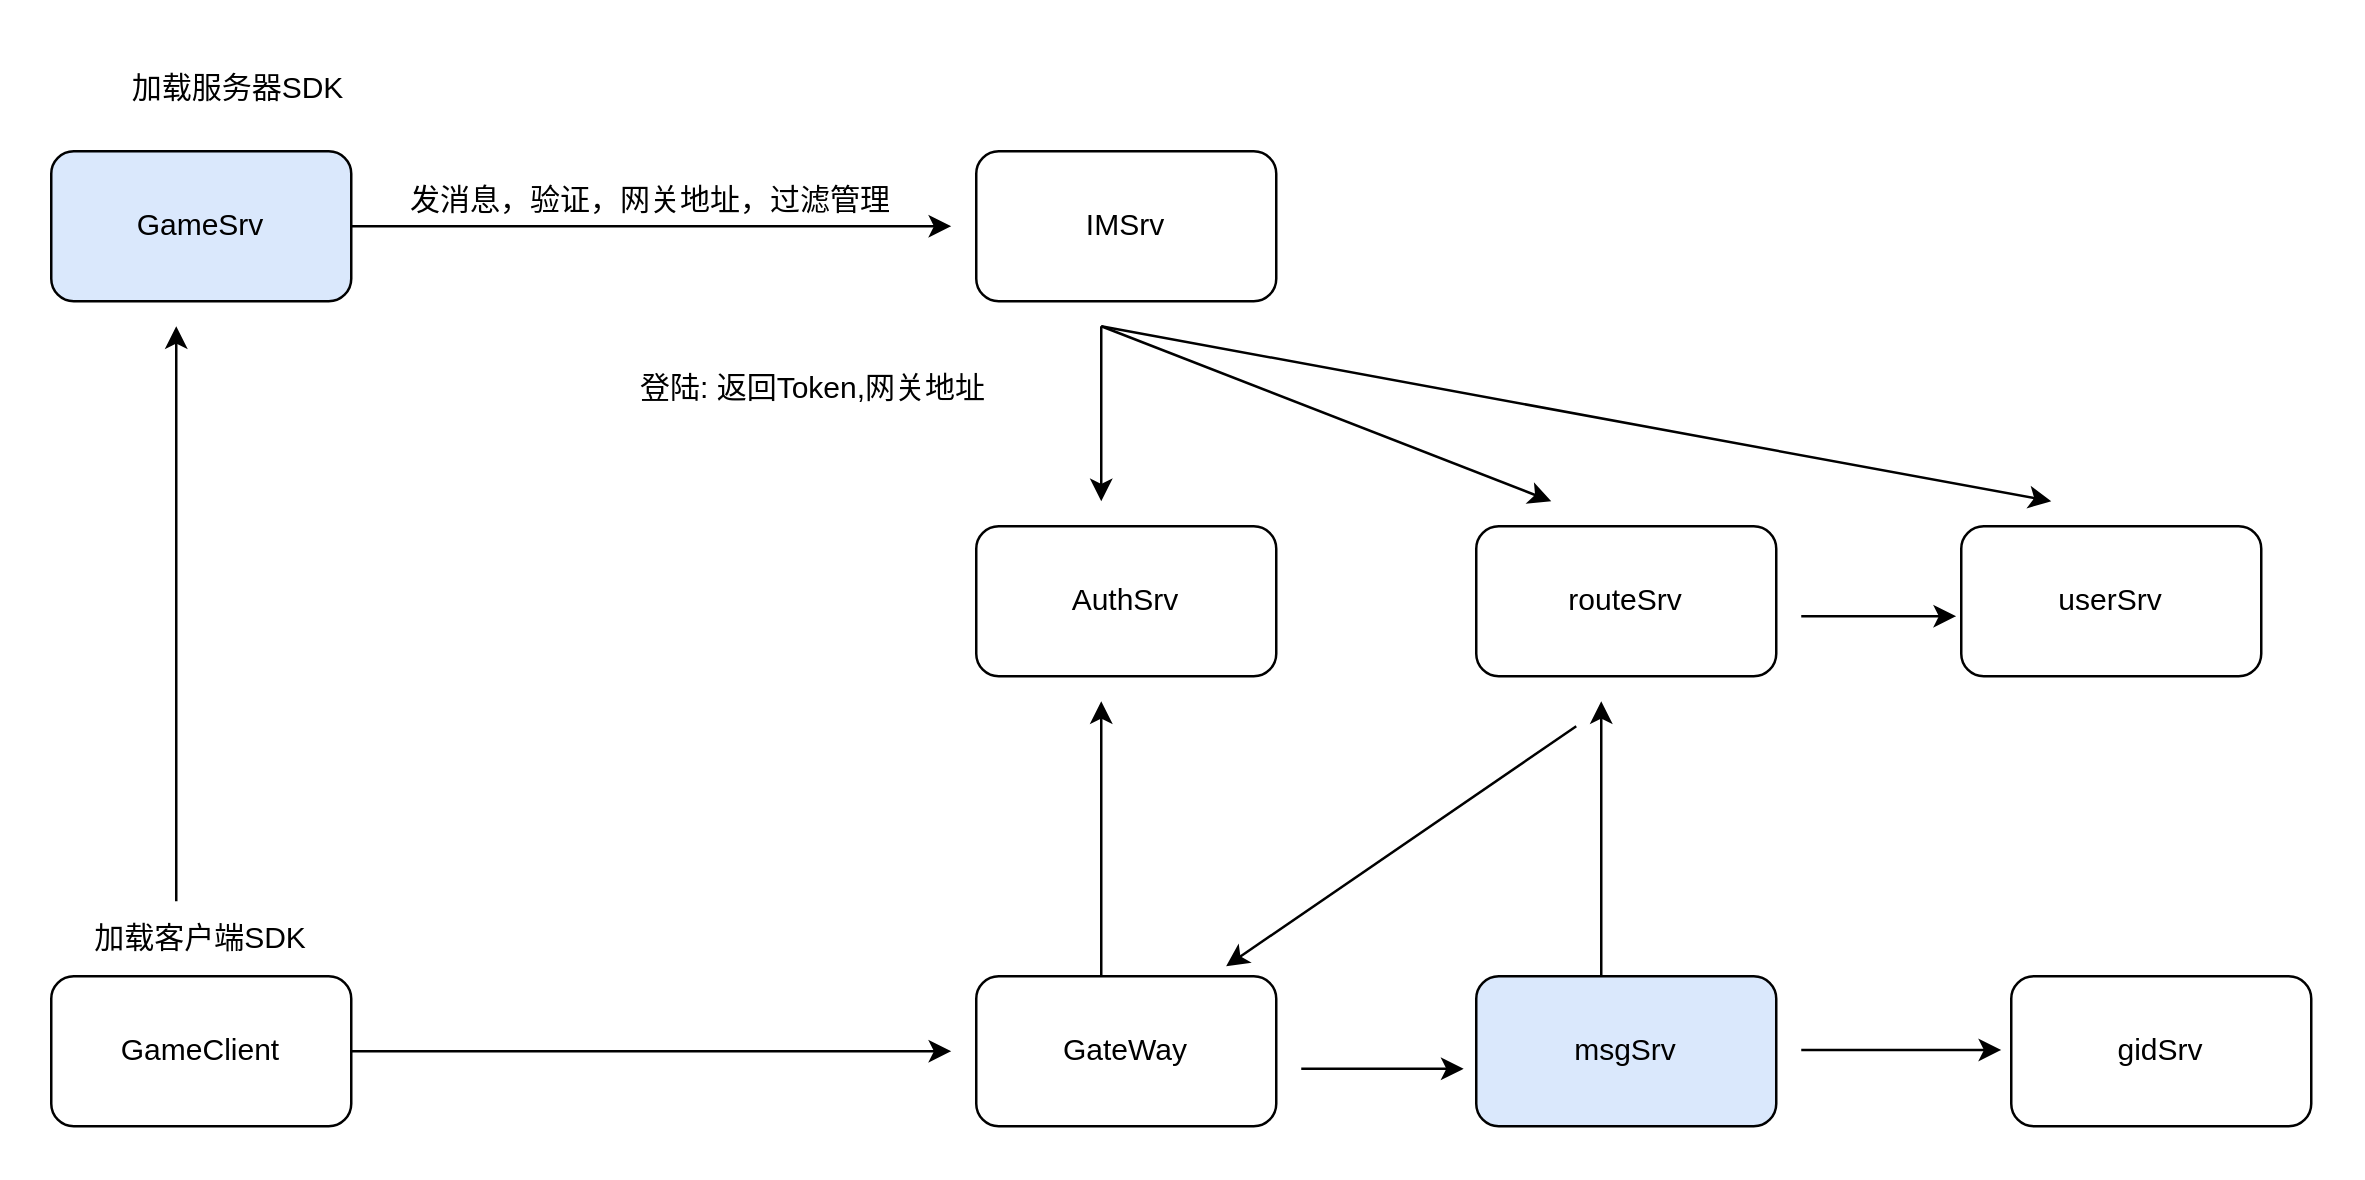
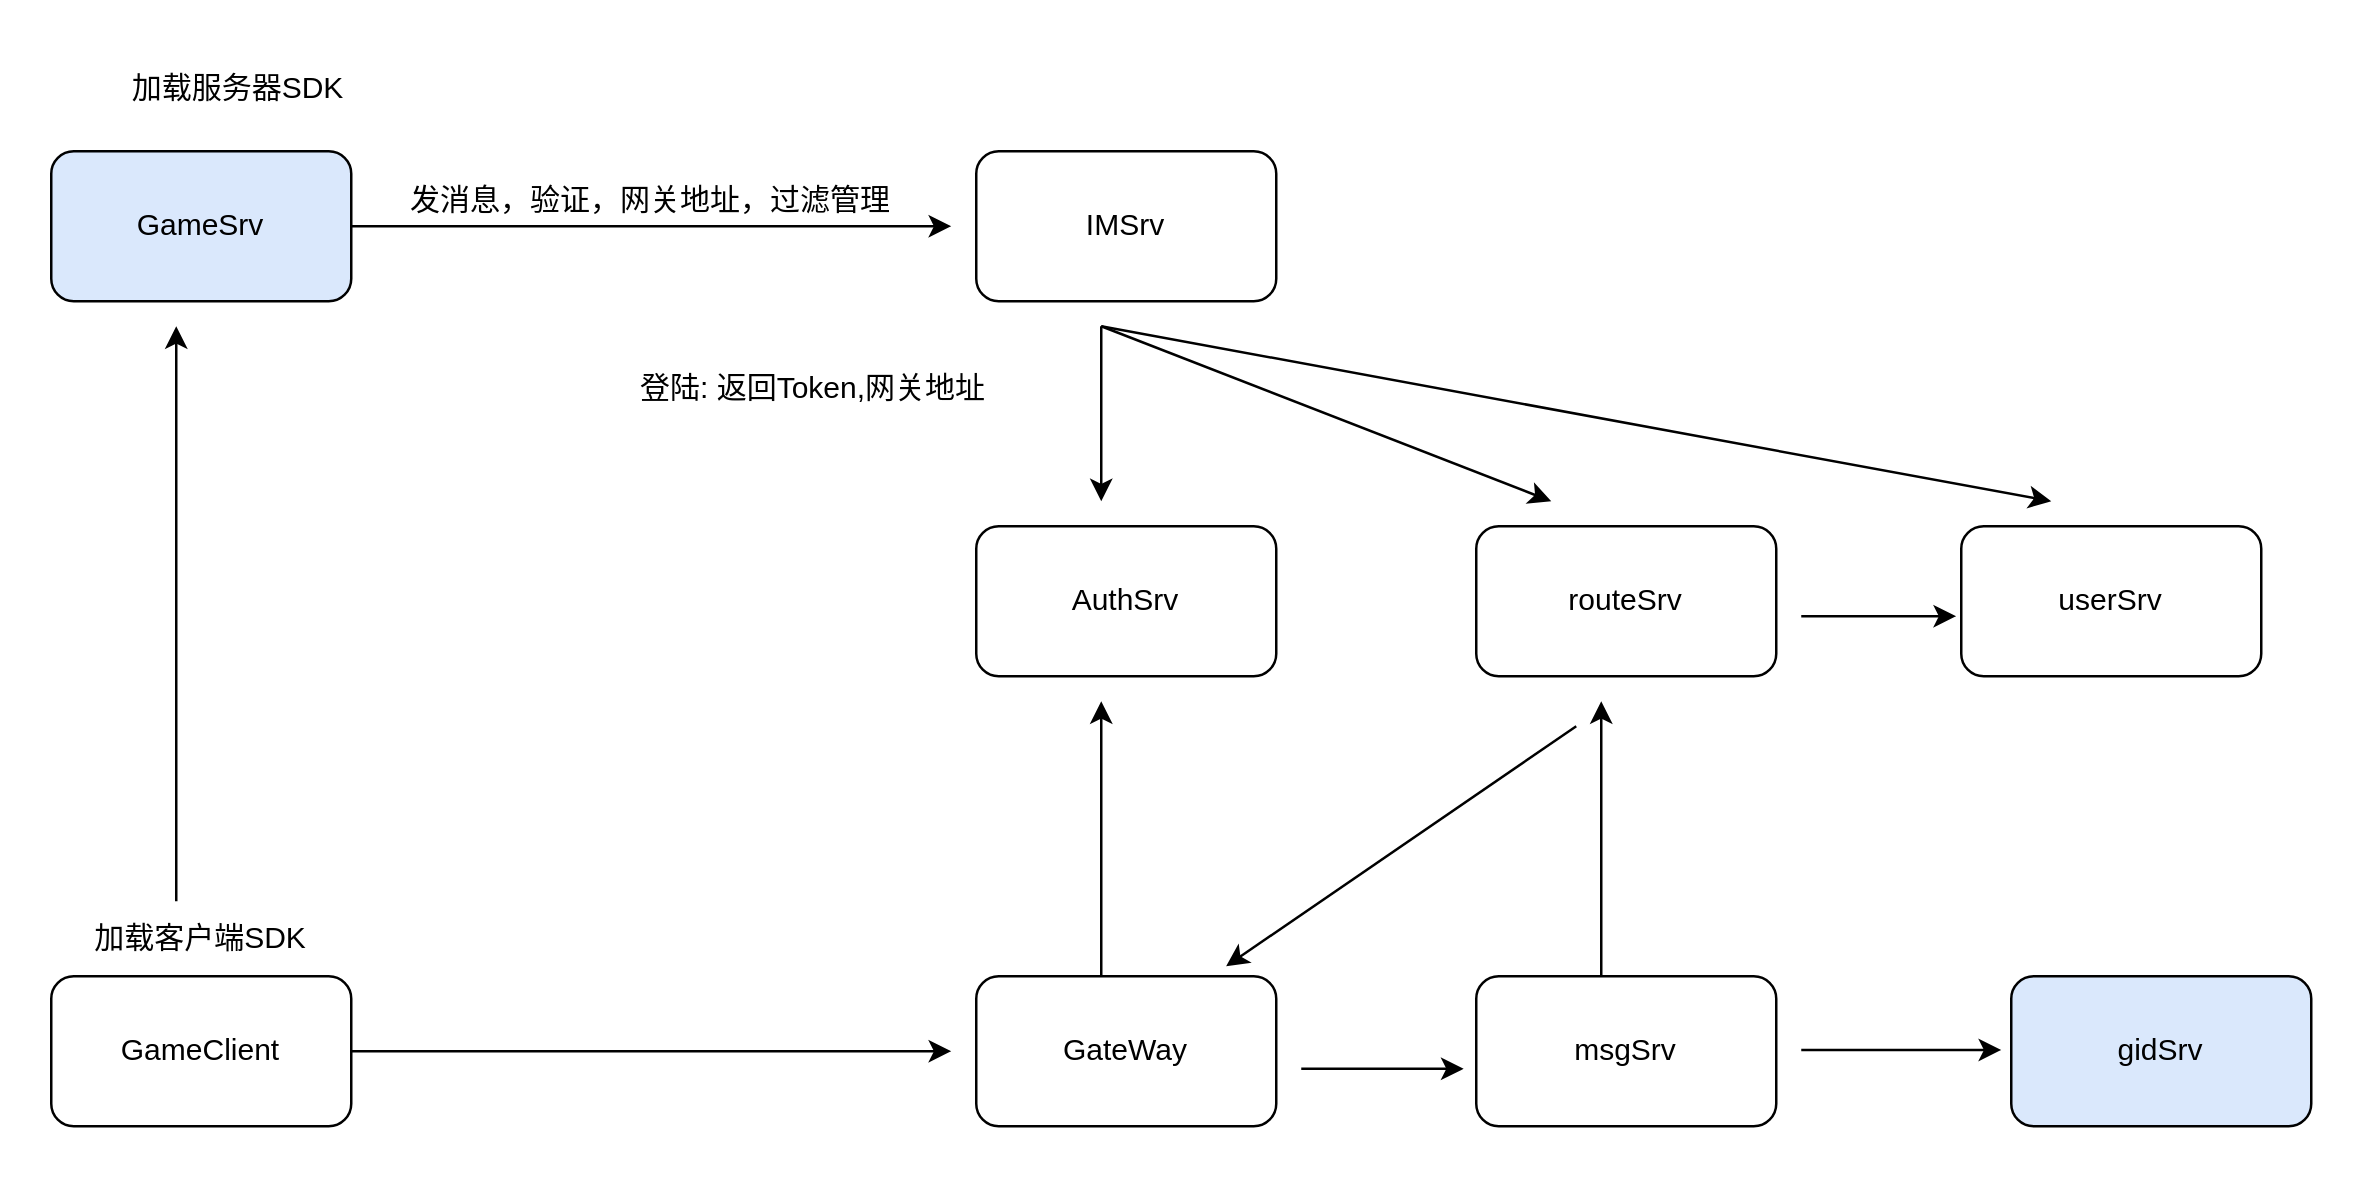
node "msgSrv": fillcolor #dae8fc -> #ffffff
node "gidSrv": fillcolor #ffffff -> #dae8fc
